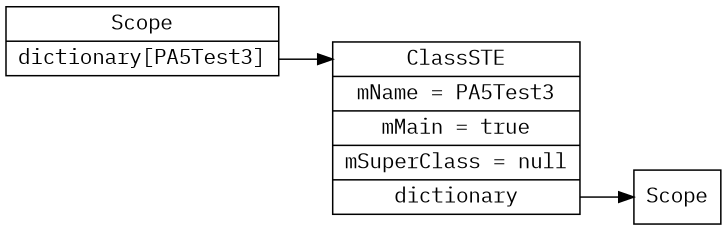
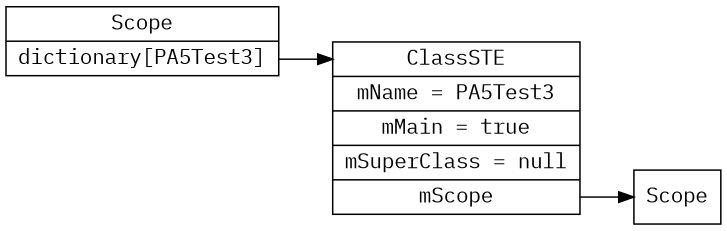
node "ClassSTE": text "dictionary" -> "mScope"
